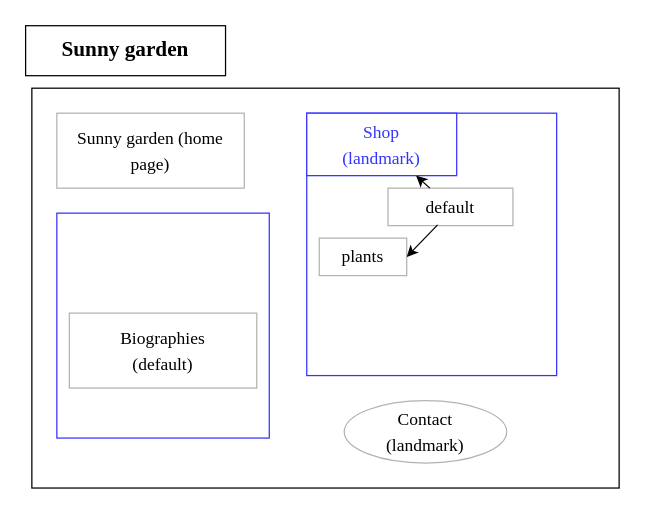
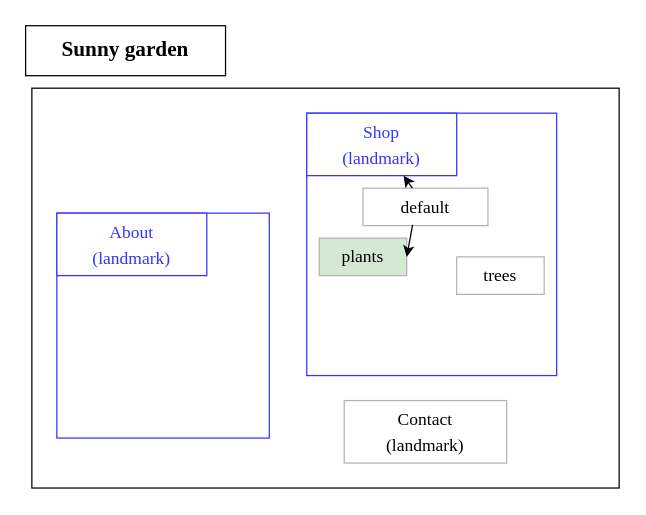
node "Sunny garden (home page)": removed
node "default": moved (451, 207) -> (426, 207)
node "About (landmark)": added
node "plants": fillcolor #ffffff -> #d5e8d4
node "trees": added
node "Biographies (default)": removed
node "Contact (landmark)": shape ellipse -> rectangle
